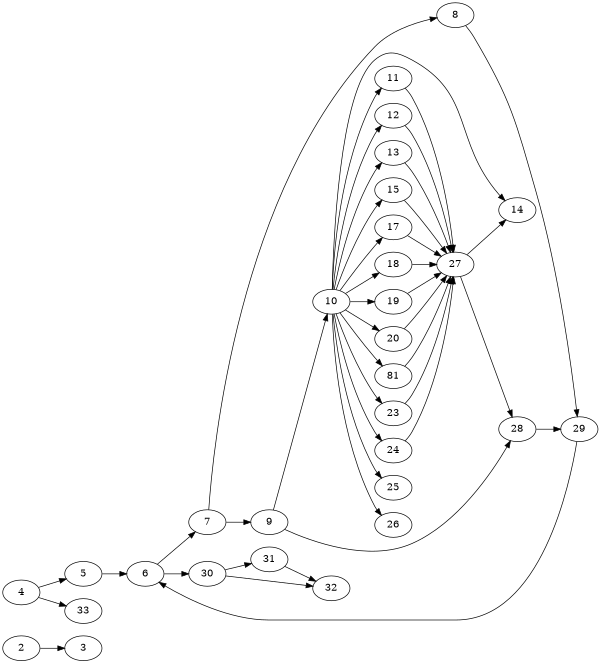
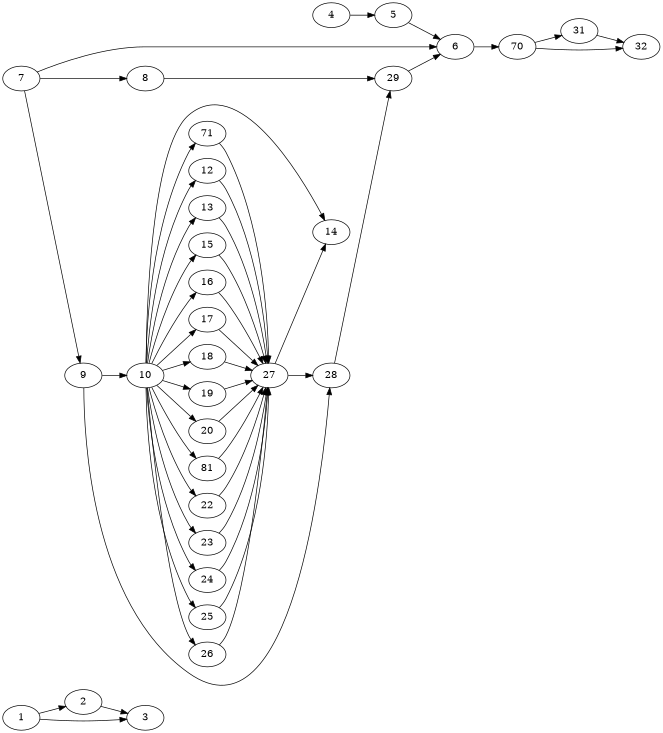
node "11": label "11" -> "71"
node "16": added
edge "25" -> "27": added
node "22": added
edge "6" -> "7": reversed
edge "26" -> "27": added
node "30": label "30" -> "70"
node "33": removed
node "1": added
